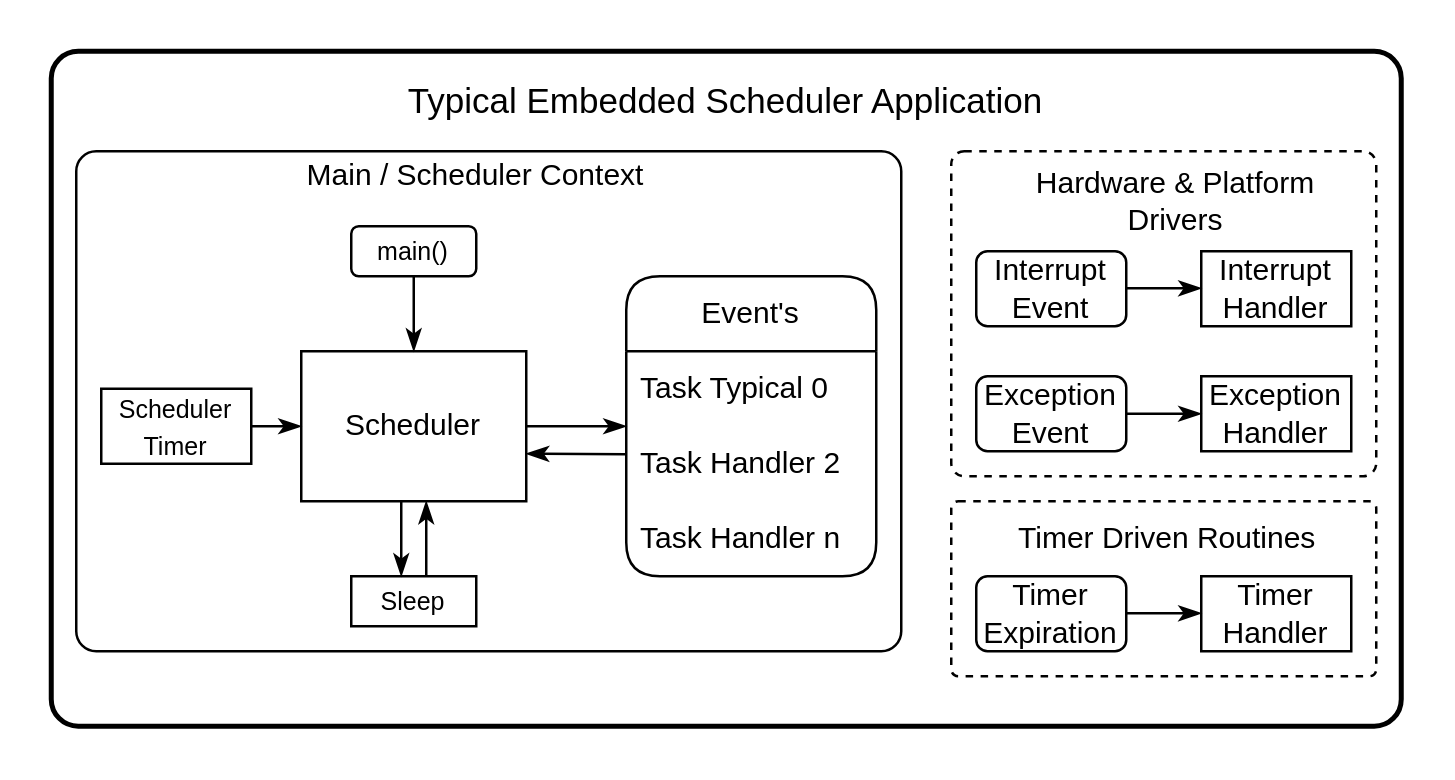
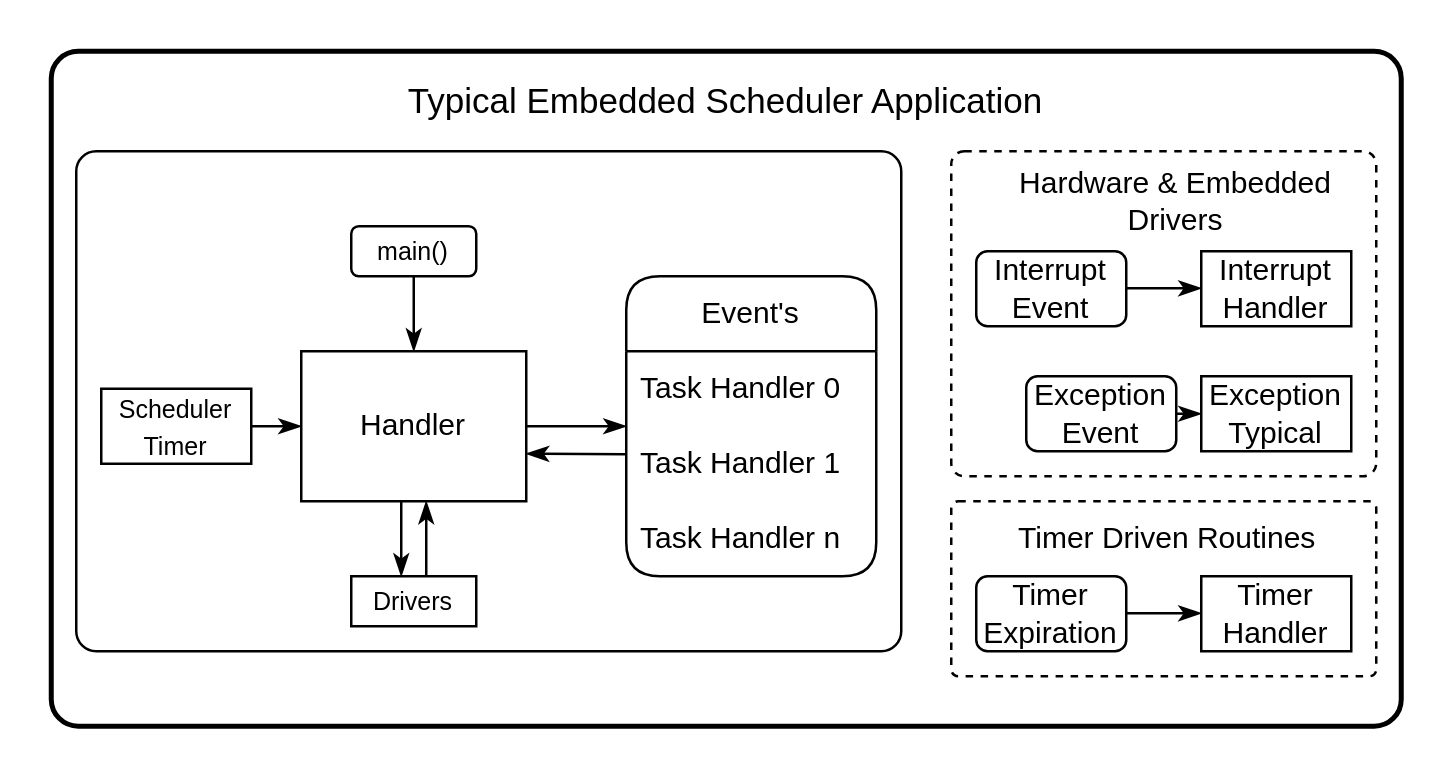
node "Main / Scheduler Context": removed
node "Hardware & Platform Drivers": label "Hardware & Platform Drivers" -> "Hardware & Embedded Drivers"
node "Task Typical 0": label "Task Typical 0" -> "Task Handler 0"
node "Exception Event": moved (1051, 414) -> (1101, 414)
node "Exception Handler": label "Exception Handler" -> "Exception Typical"
node "Scheduler": label "Scheduler" -> "Handler"
node "Task Handler 2": label "Task Handler 2" -> "Task Handler 1"
node "Sleep": label "Sleep" -> "Drivers"
